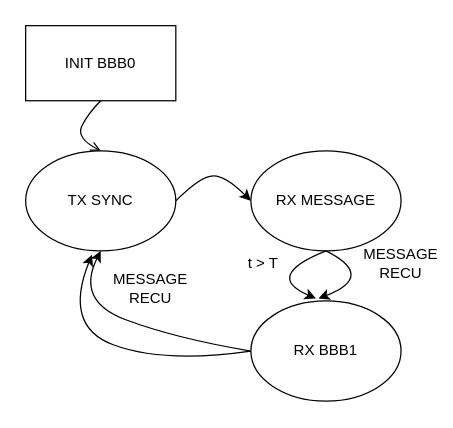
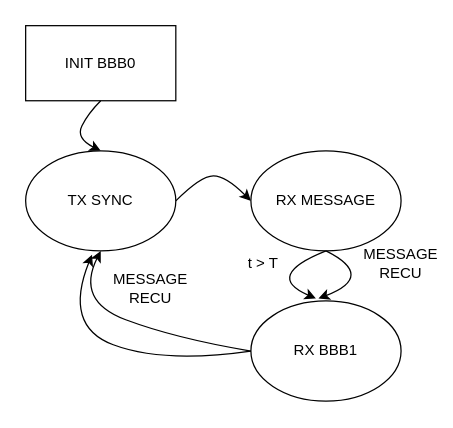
edge "INIT BBB0" -> "TX SYNC": arrowhead open -> classic
